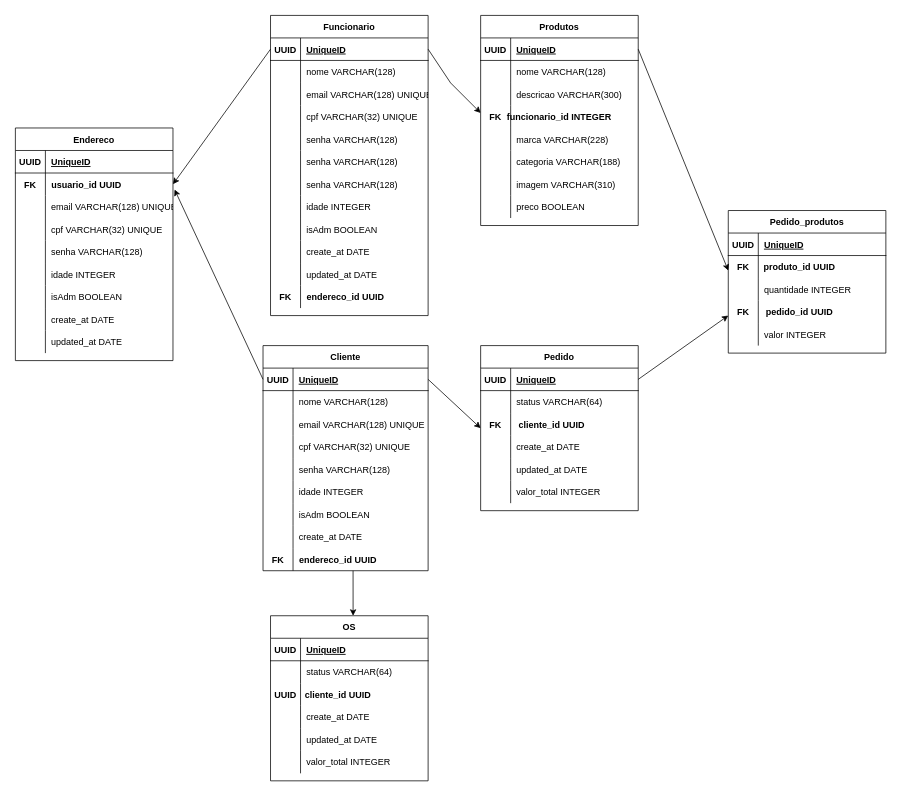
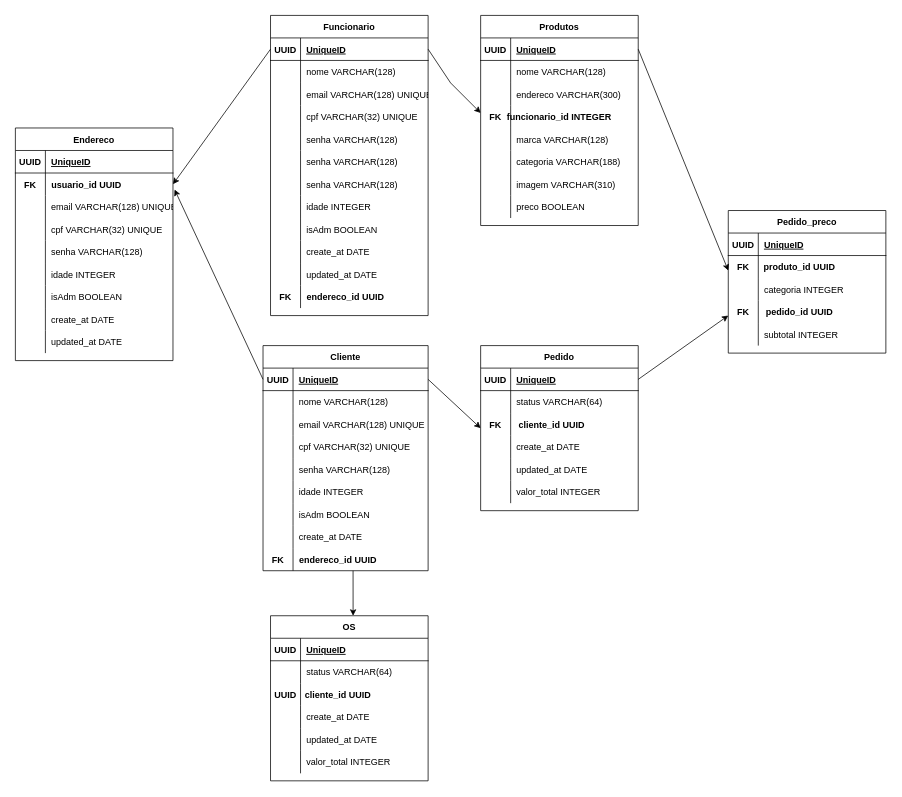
node "descricao VARCHAR(300)": label "descricao VARCHAR(300)" -> "endereco VARCHAR(300)"
node "marca VARCHAR(228)": label "marca VARCHAR(228)" -> "marca VARCHAR(128)"
node "Pedido_produtos": label "Pedido_produtos" -> "Pedido_preco"
node "quantidade INTEGER": label "quantidade INTEGER" -> "categoria INTEGER"
node "valor INTEGER": label "valor INTEGER" -> "subtotal INTEGER"
